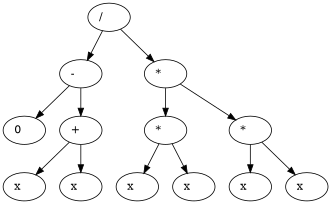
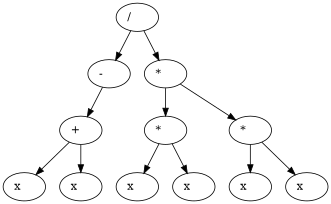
node "0": removed
